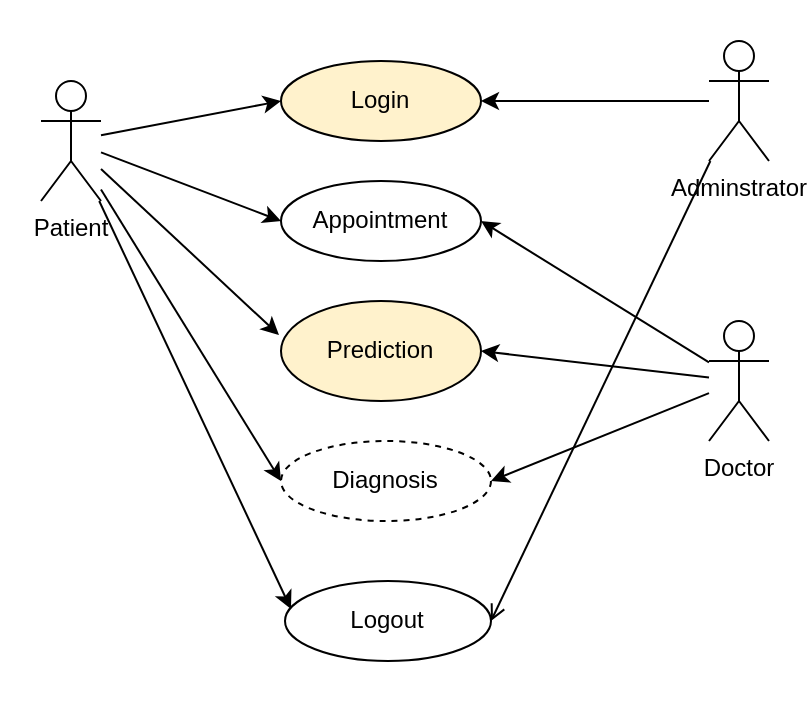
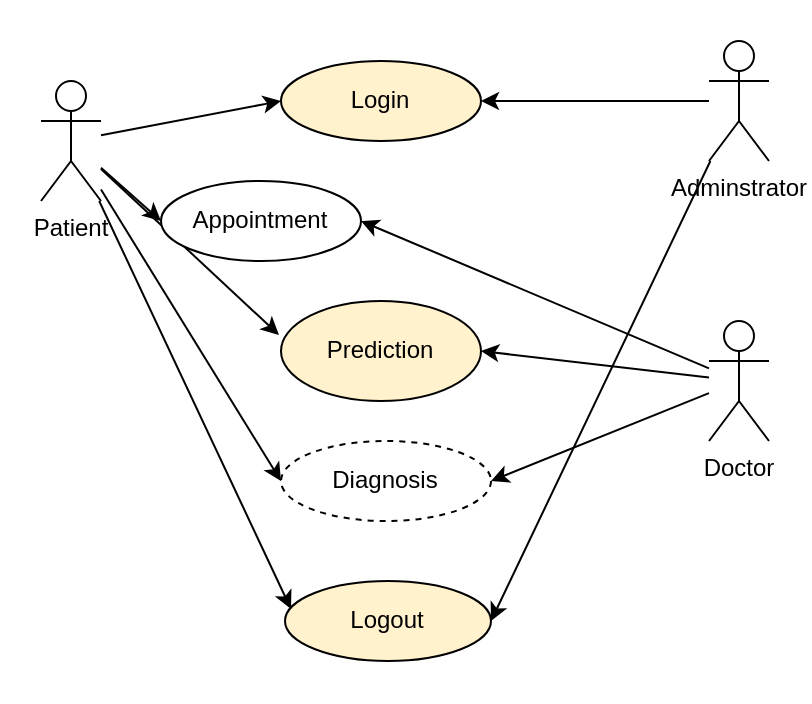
node "Appointment": moved (381, 221) -> (261, 221)
edge "Adminstrator" -> "Logout": arrowhead open -> classic
node "Logout": fillcolor #ffffff -> #fff2cc
